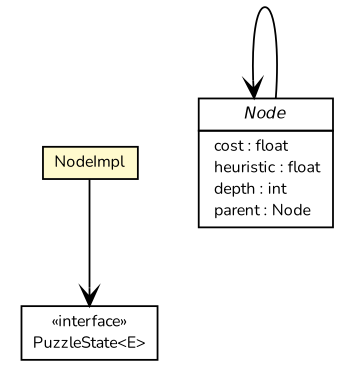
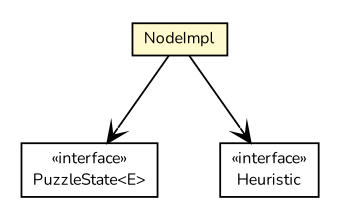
node "Node": removed
node "Heuristic": added
